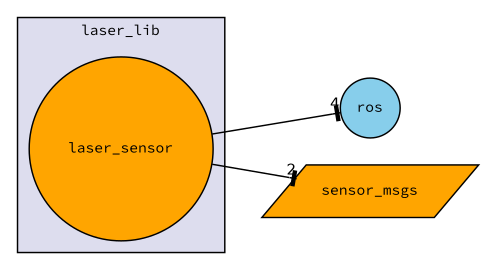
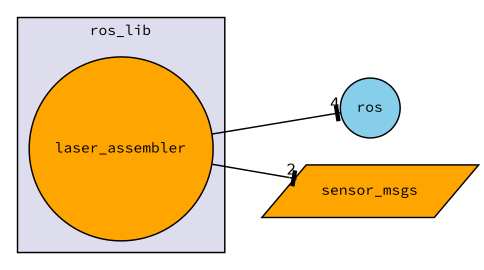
cluster "laser_lib": label "laser_lib" -> "ros_lib"
node "laser_sensor": label "laser_sensor" -> "laser_assembler"
